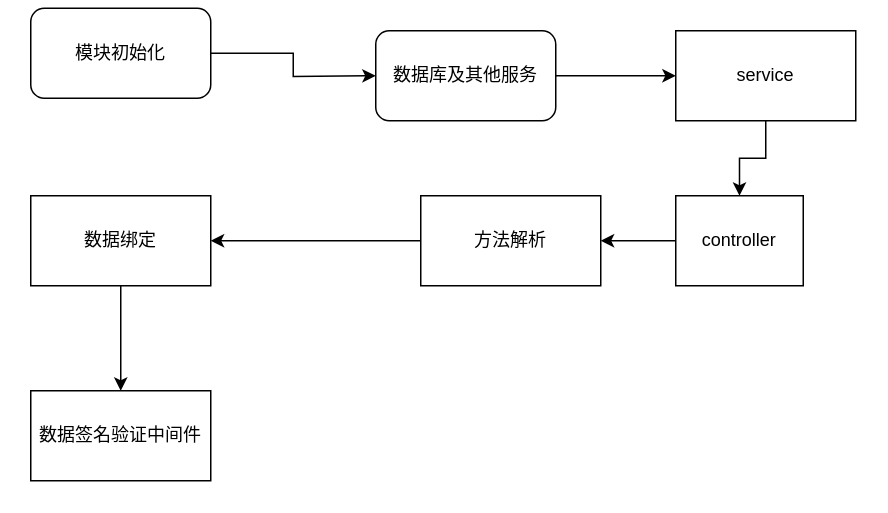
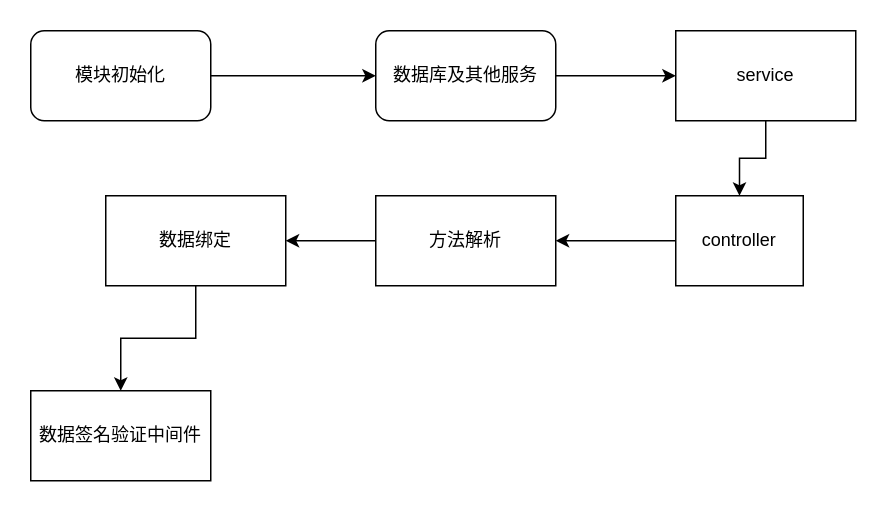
node "模块初始化": moved (121, 53) -> (121, 76)
node "数据绑定": moved (121, 241) -> (196, 241)
node "方法解析": moved (511, 241) -> (466, 241)
